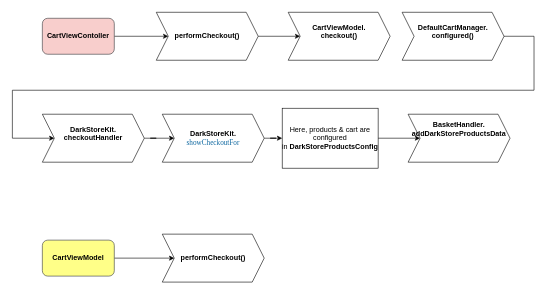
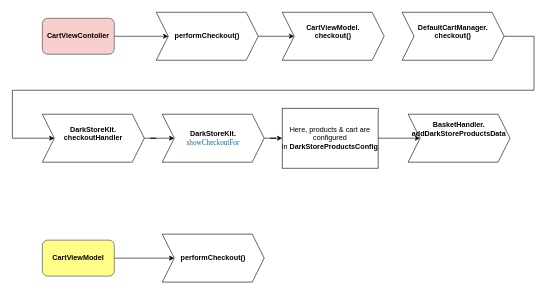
node "CartViewModel. checkout()": moved (339, 36) -> (333, 36)
node "DefaultCartManager. configured()": label "DefaultCartManager. configured()" -> "DefaultCartManager. checkout()"
